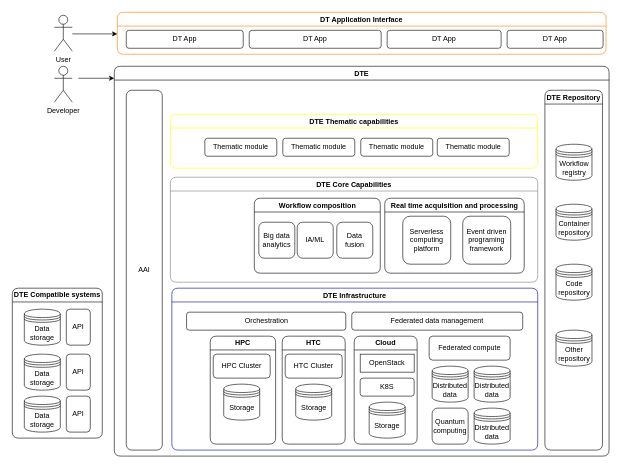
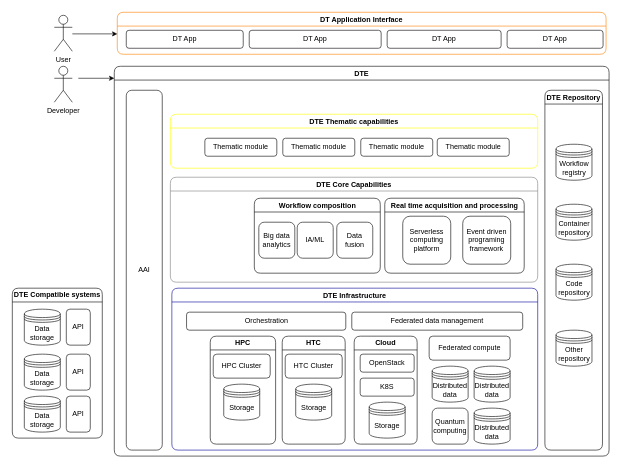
node "OpenStack": shape rectangle -> rounded rectangle
